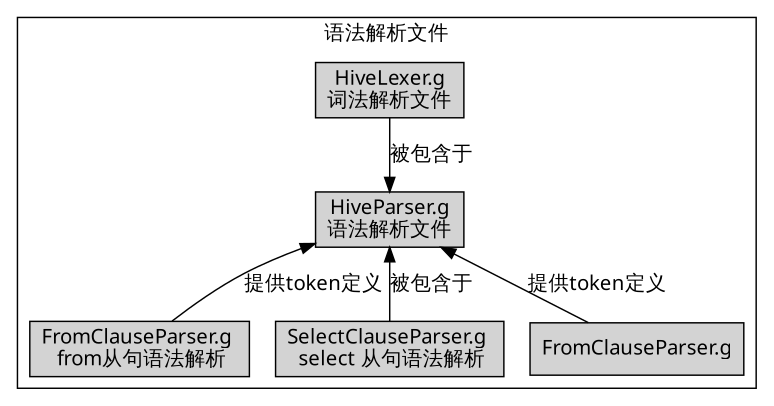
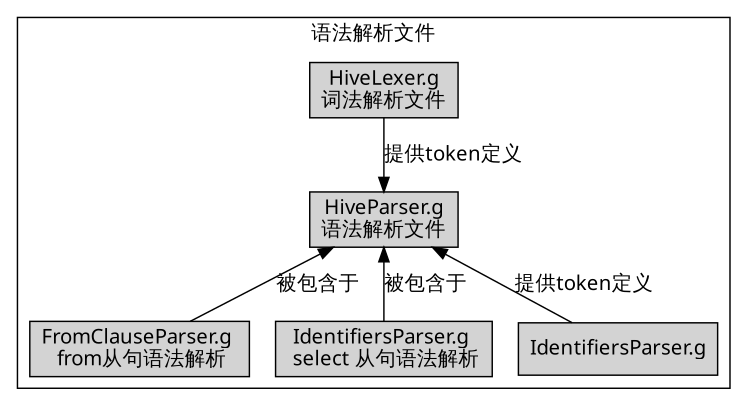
edge "HiveLexer.g 词法解析文件" -> "HiveParser.g 语法解析文件": label "被包含于" -> "提供token定义"
edge "FromClauseParser.g from从句语法解析" -> "HiveParser.g 语法解析文件": label "提供token定义" -> "被包含于"
node "SelectClauseParser.g select 从句语法解析": label "SelectClauseParser.g select 从句语法解析" -> "IdentifiersParser.g select 从句语法解析"
node "FromClauseParser.g": label "FromClauseParser.g" -> "IdentifiersParser.g"
